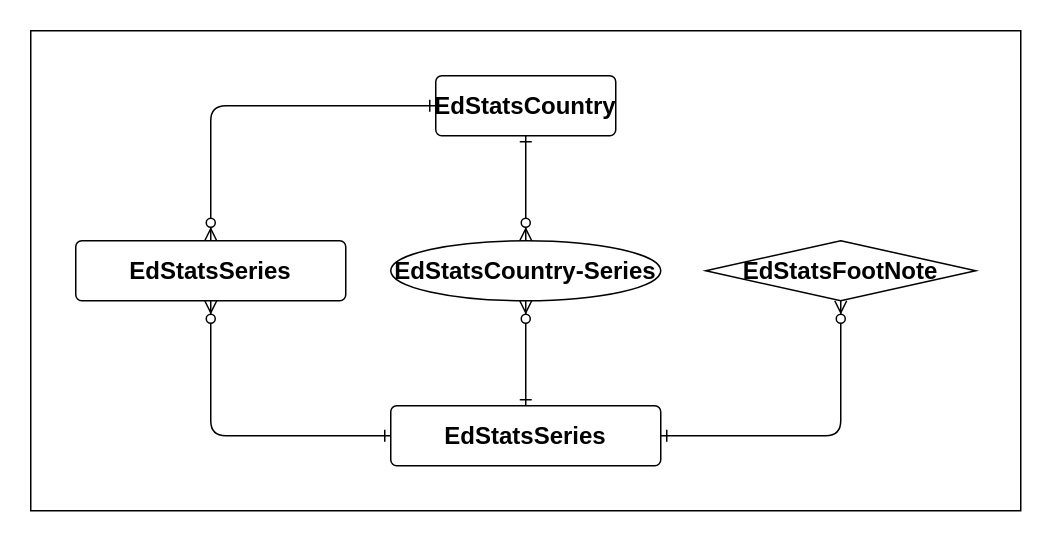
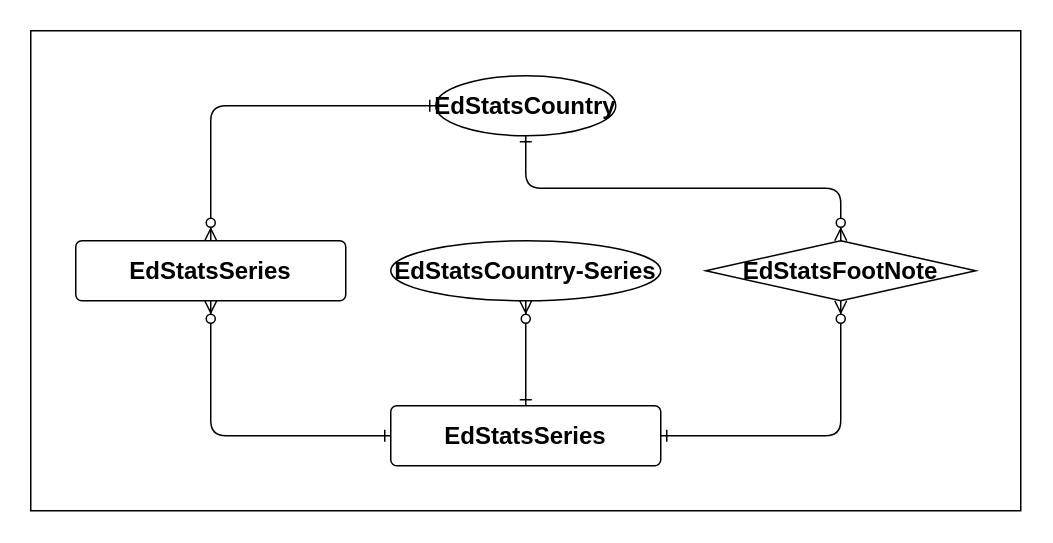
node "EdStatsCountry": shape rounded rectangle -> ellipse
edge "EdStatsCountry" -- "EdStatsCountry-Series": now "EdStatsCountry" -- "EdStatsFootNote"
